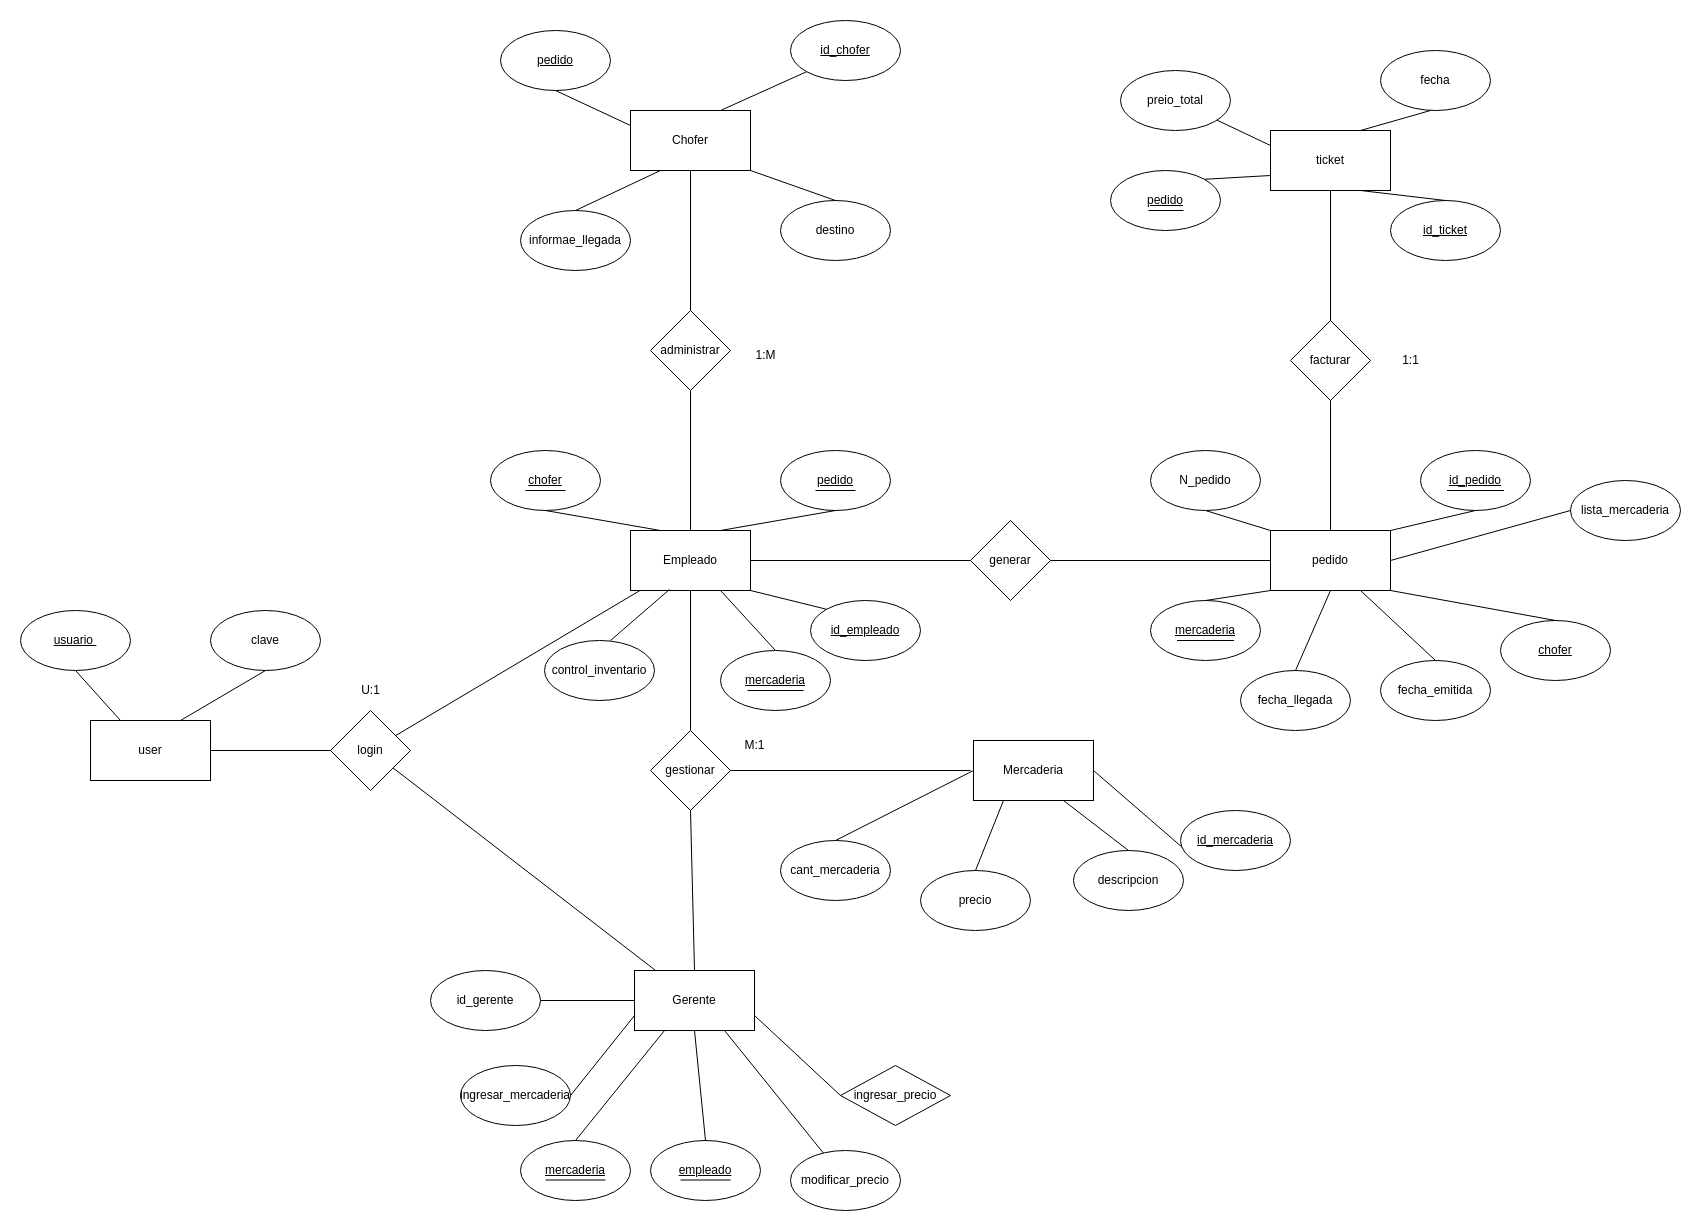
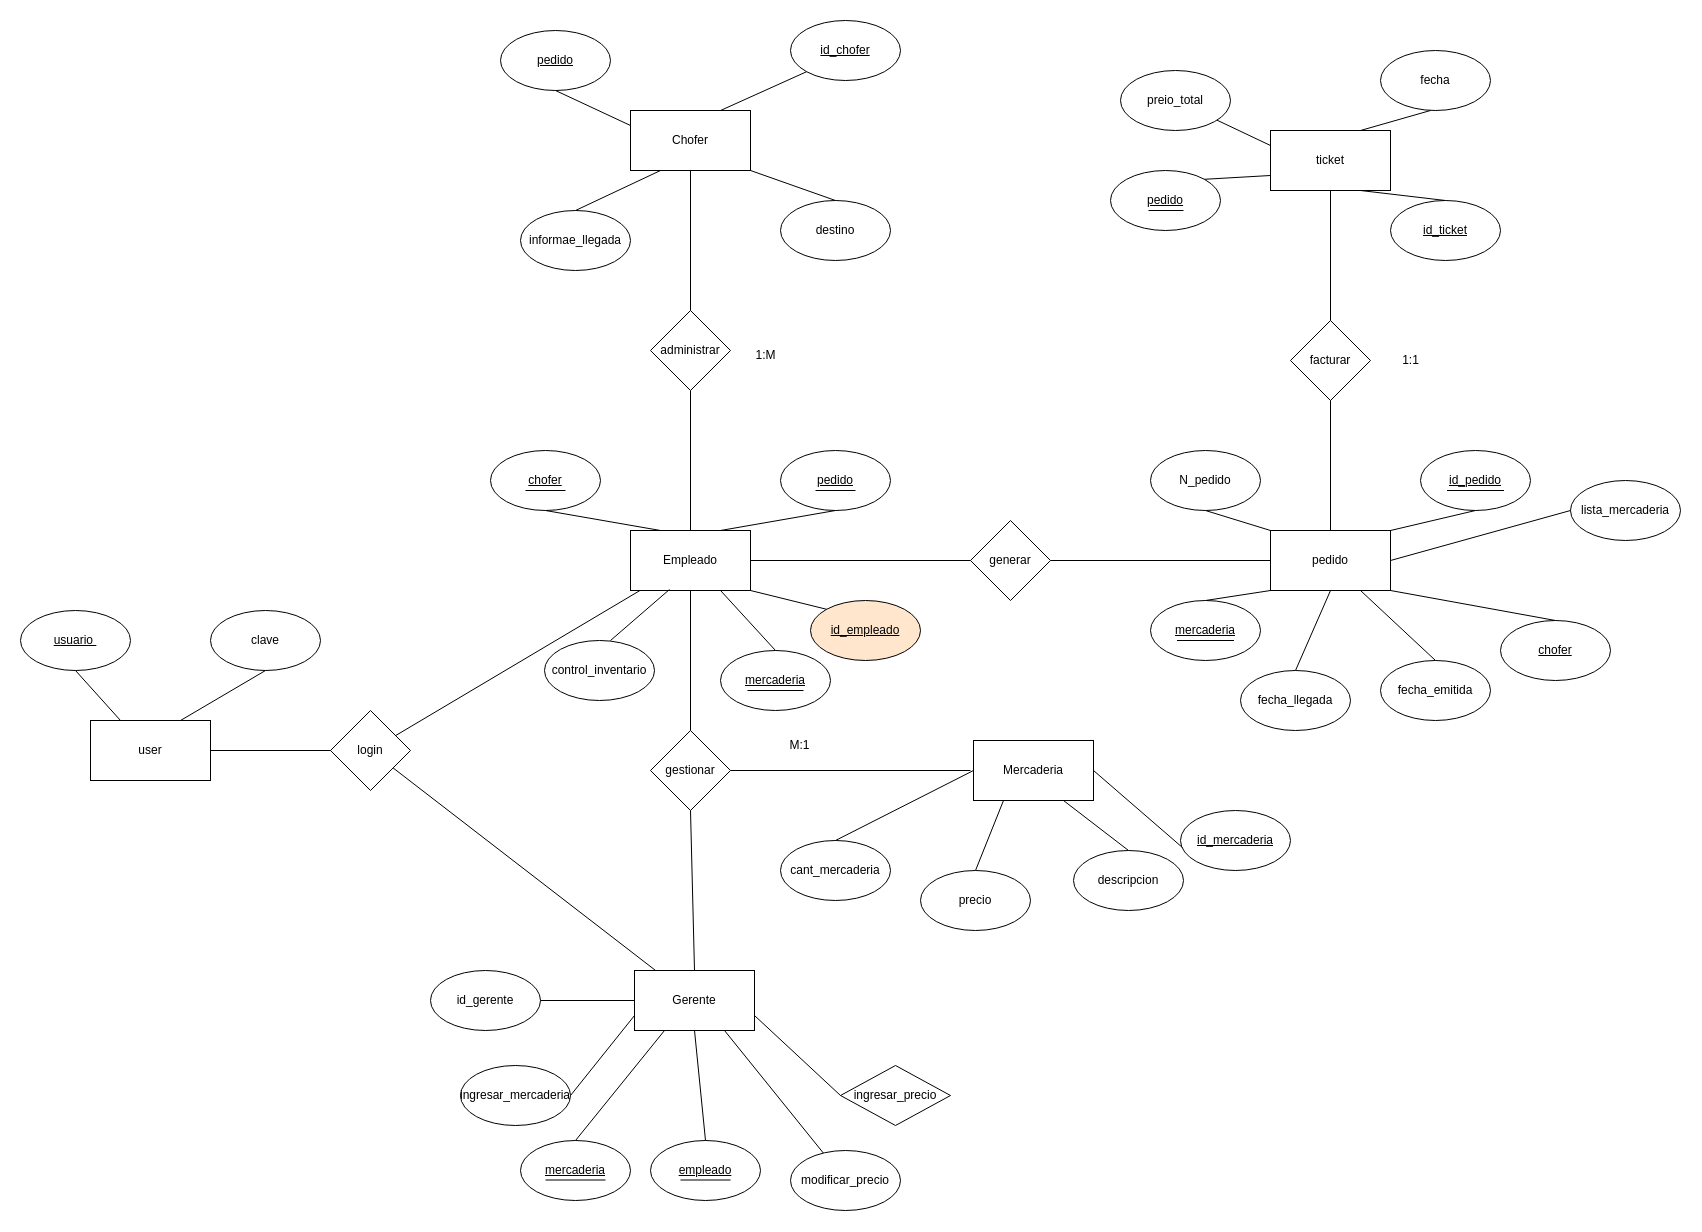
node "id_empleado": fillcolor #ffffff -> #ffe6cc
node "U:1": removed
node "M:1": moved (755, 746) -> (800, 746)
